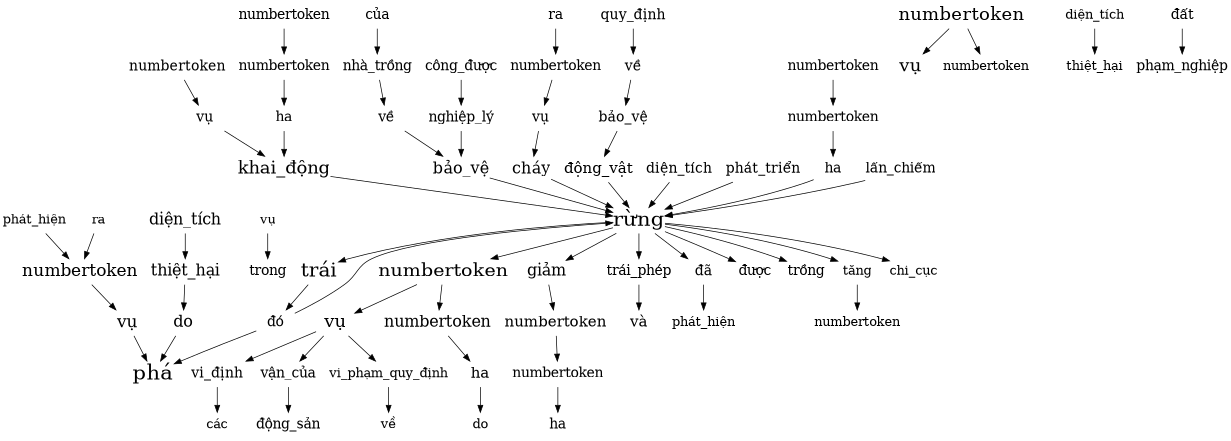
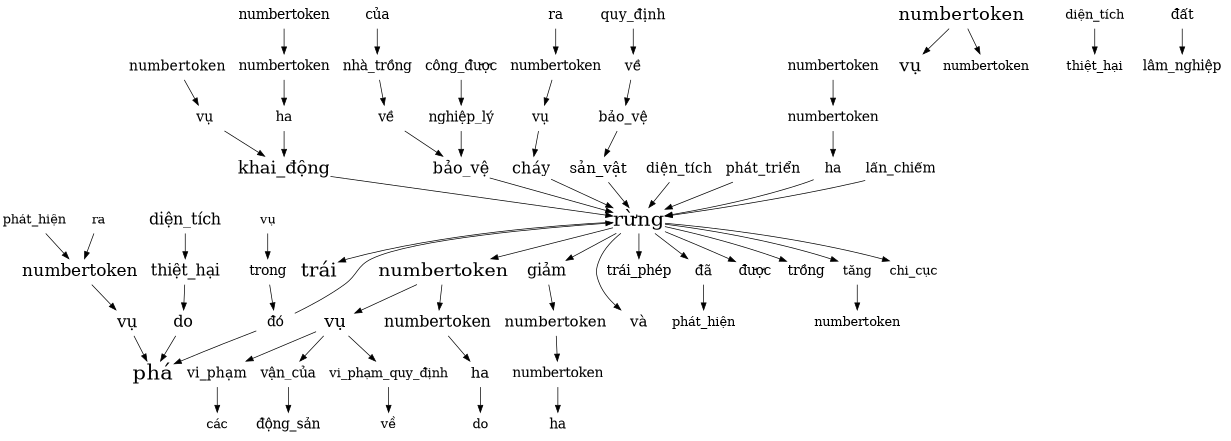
node "phạm_nghiệp": label "phạm_nghiệp" -> "lâm_nghiệp"
node "động_vật": label "động_vật" -> "sản_vật"
edge "trái_phép" -> "và": now "rừng" -> "và"
edge "trái" -> "đó": now "trong" -> "đó"
node "vi_định": label "vi_định" -> "vi_phạm"
